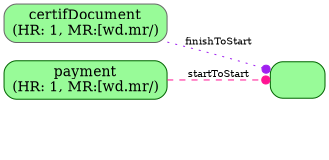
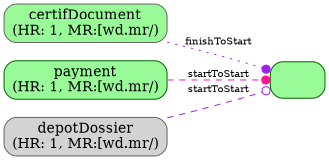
node "depotDossier (HR: 1, MR:[wd.mr/)": added
